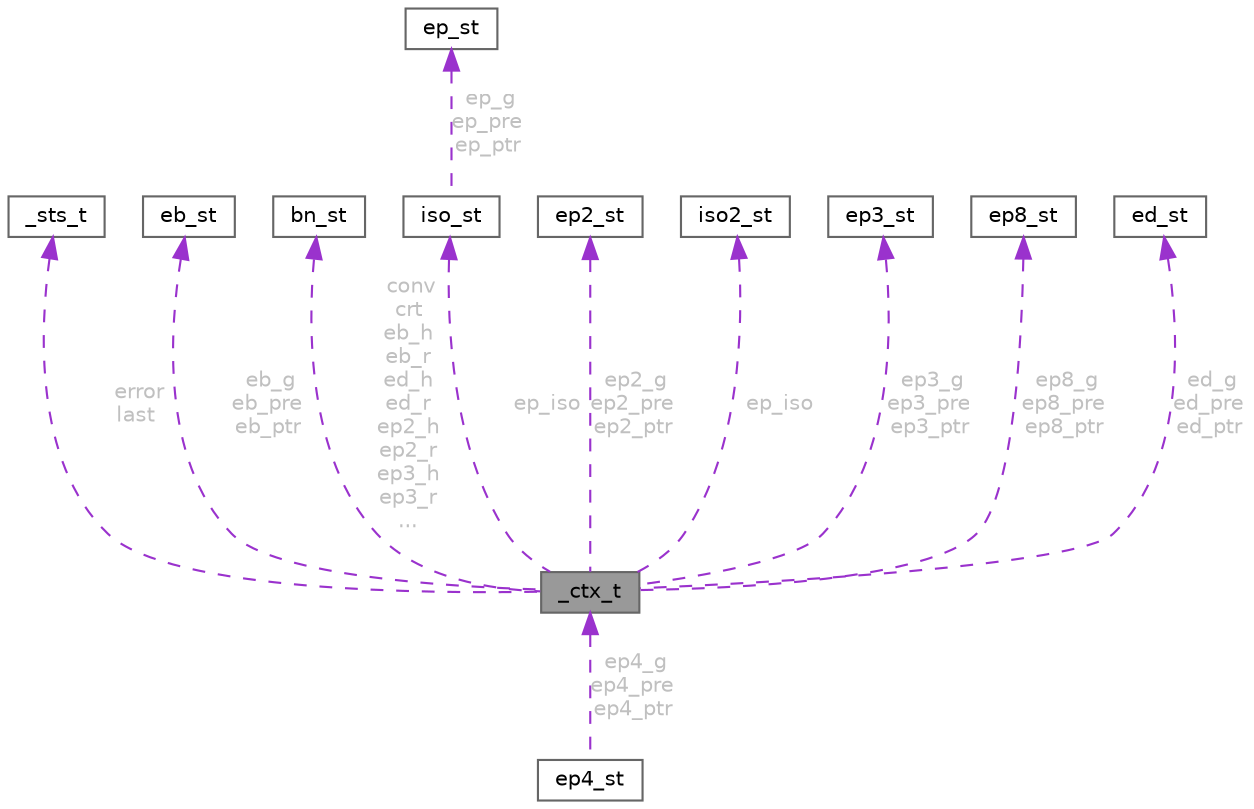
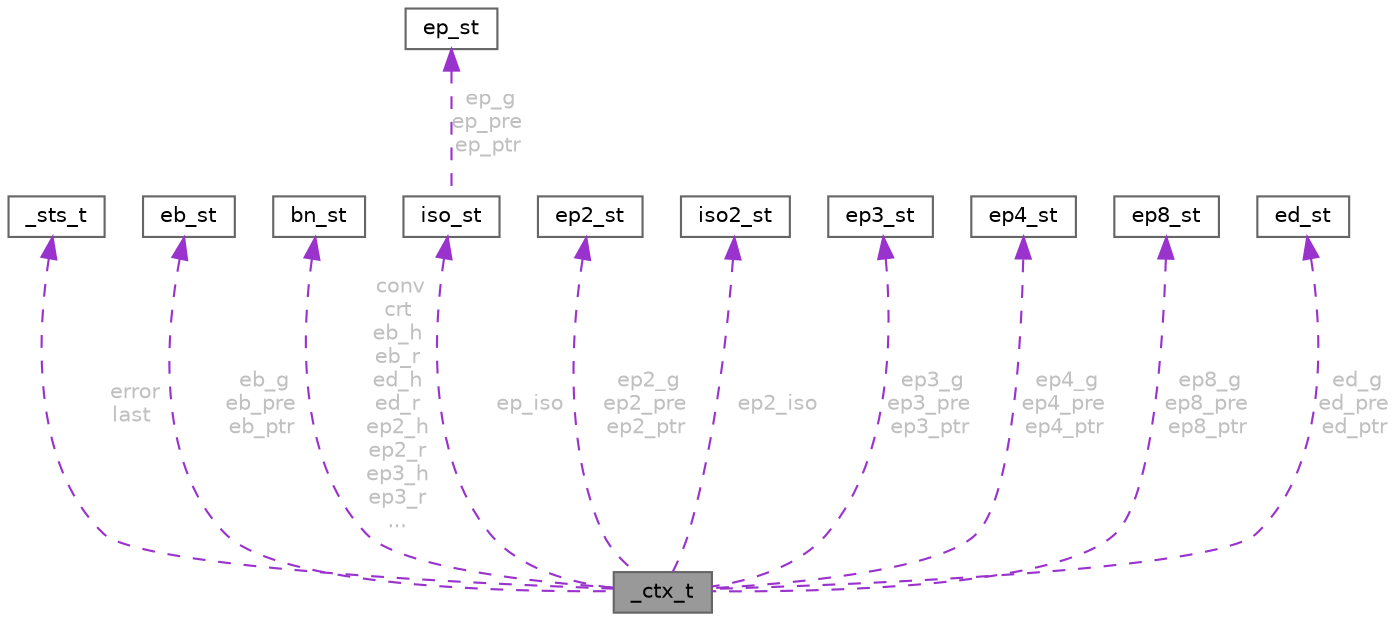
edge "_ctx_t" -> "iso2_st": label " ep_iso" -> " ep2_iso"
edge "ep4_st" -> "_ctx_t": reversed
